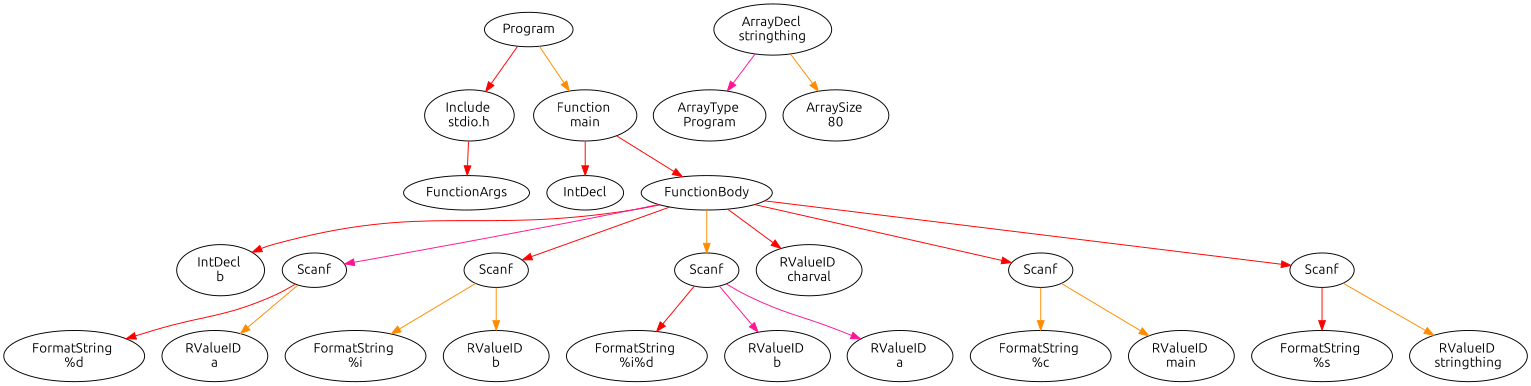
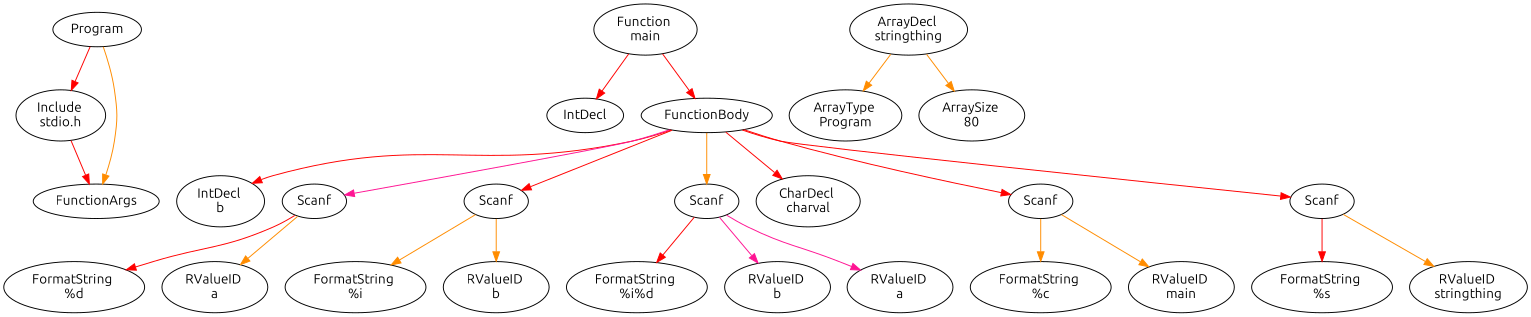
edge "Program" -> "Function main": now "Program" -> "FunctionArgs"
edge "ArrayDecl stringthing" -> "ArrayType Program": color deeppink -> darkorange
node "RValueID charval": label "RValueID charval" -> "CharDecl charval"
